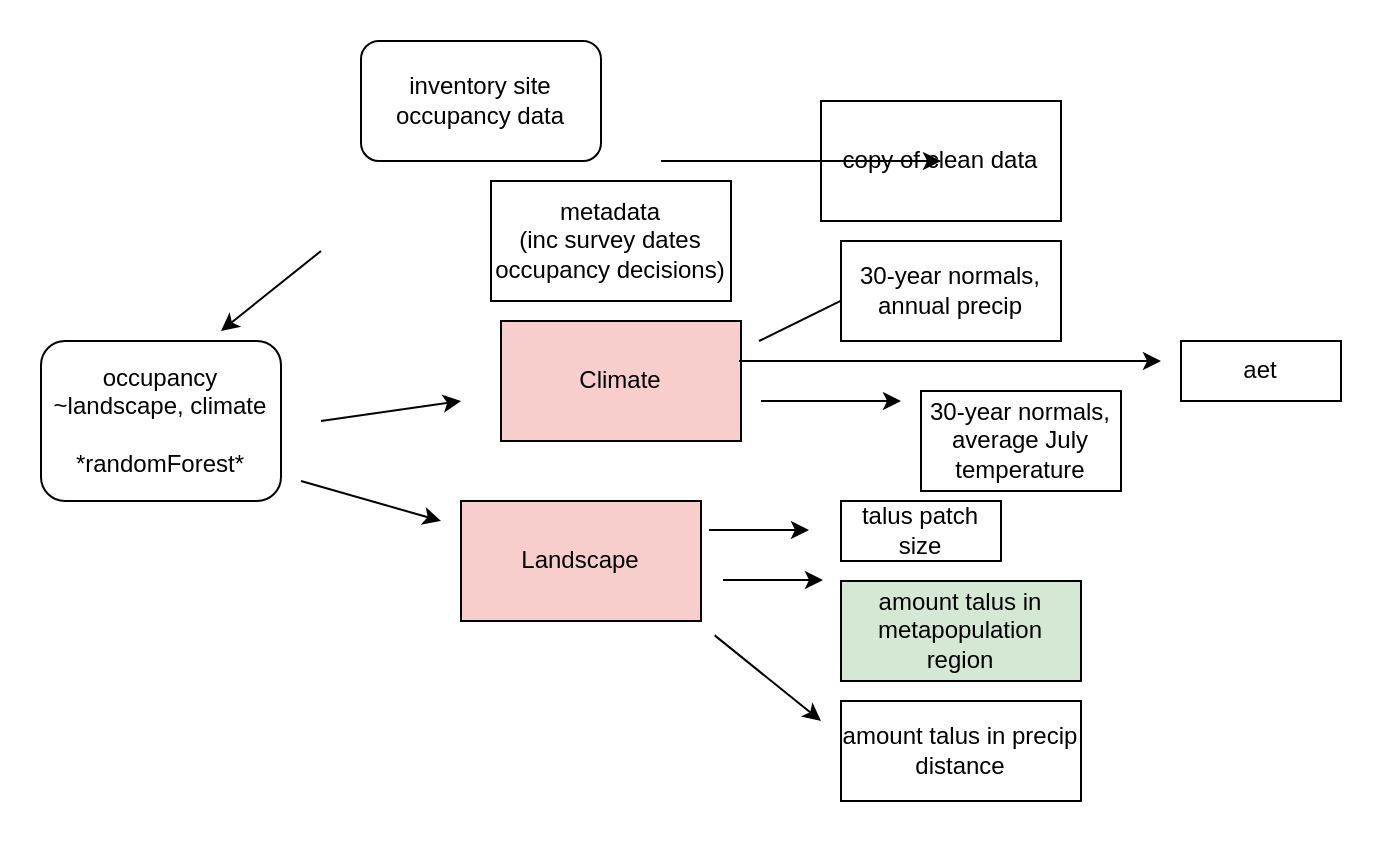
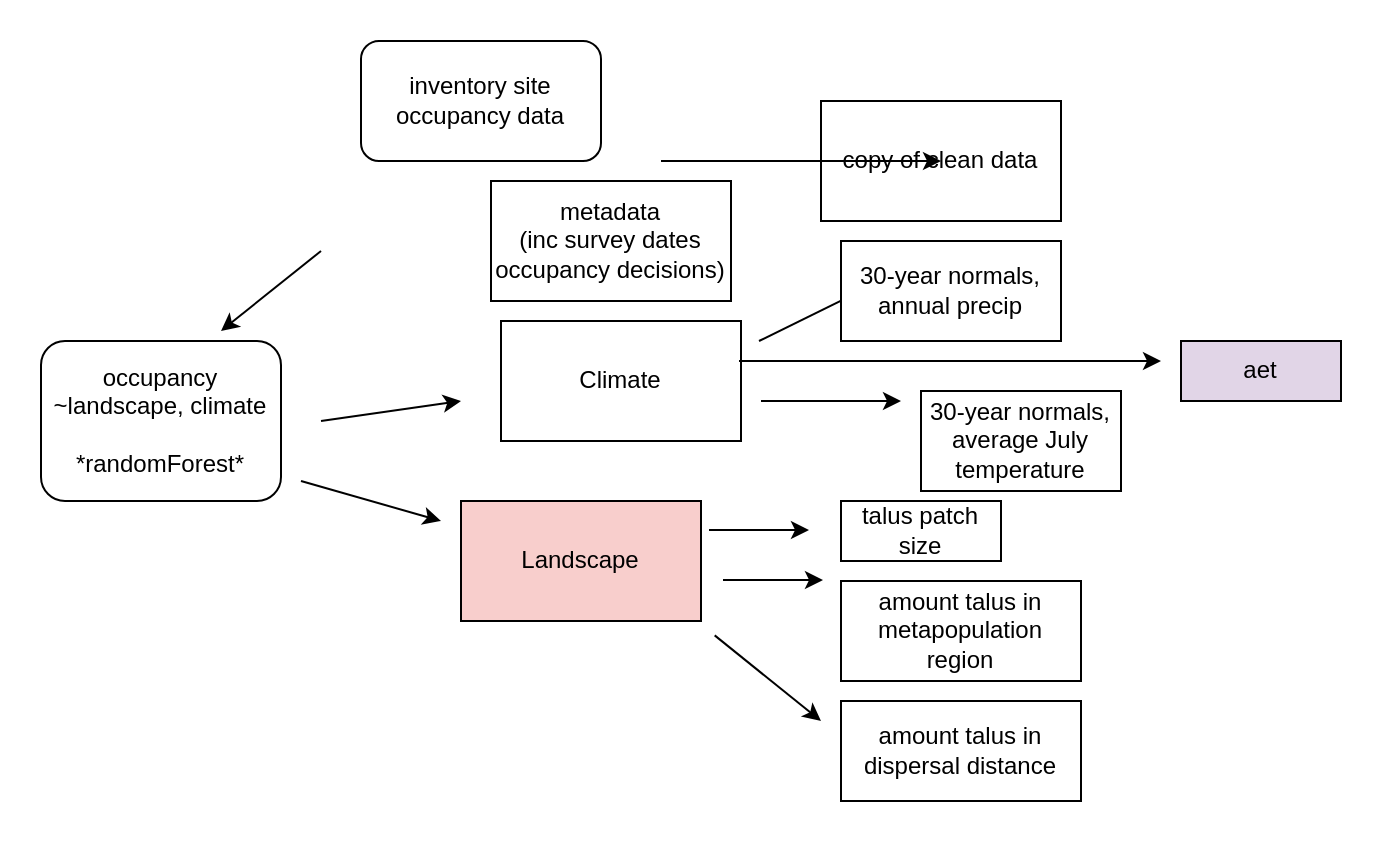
node "aet": fillcolor #ffffff -> #e1d5e7
node "Climate": fillcolor #f8cecc -> #ffffff
node "amount talus in metapopulation region": fillcolor #d5e8d4 -> #ffffff
node "amount talus in precip distance": label "amount talus in precip distance" -> "amount talus in dispersal distance"
